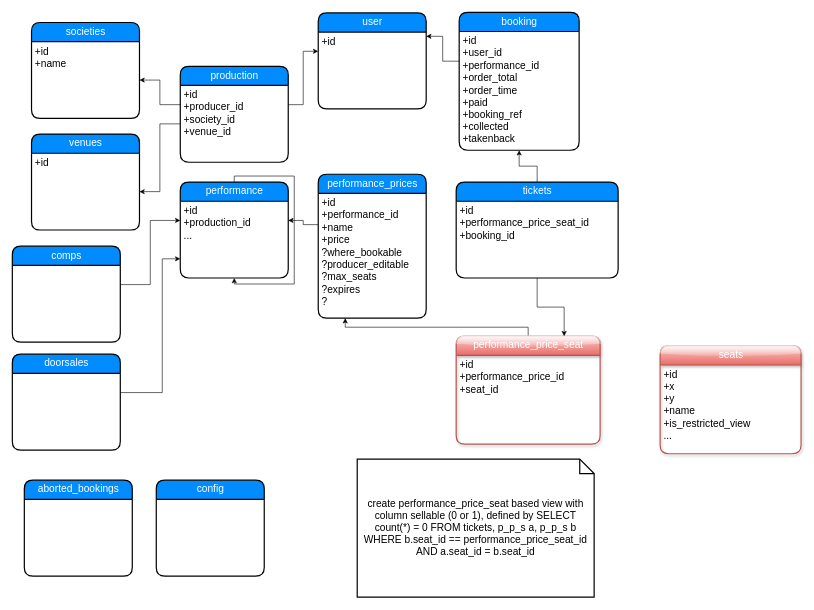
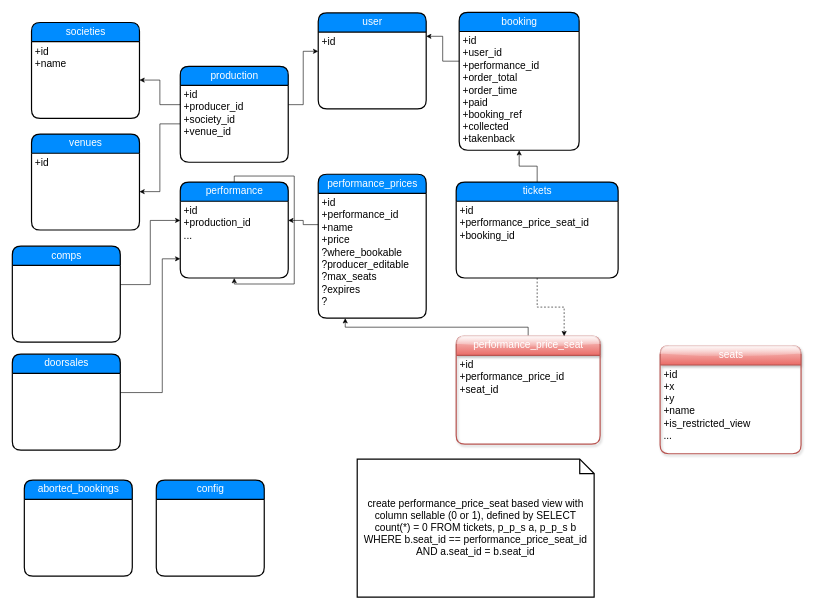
edge "+id +performance_price_seat_id +booking_id" -> "performance_price_seat": style solid -> dashed
